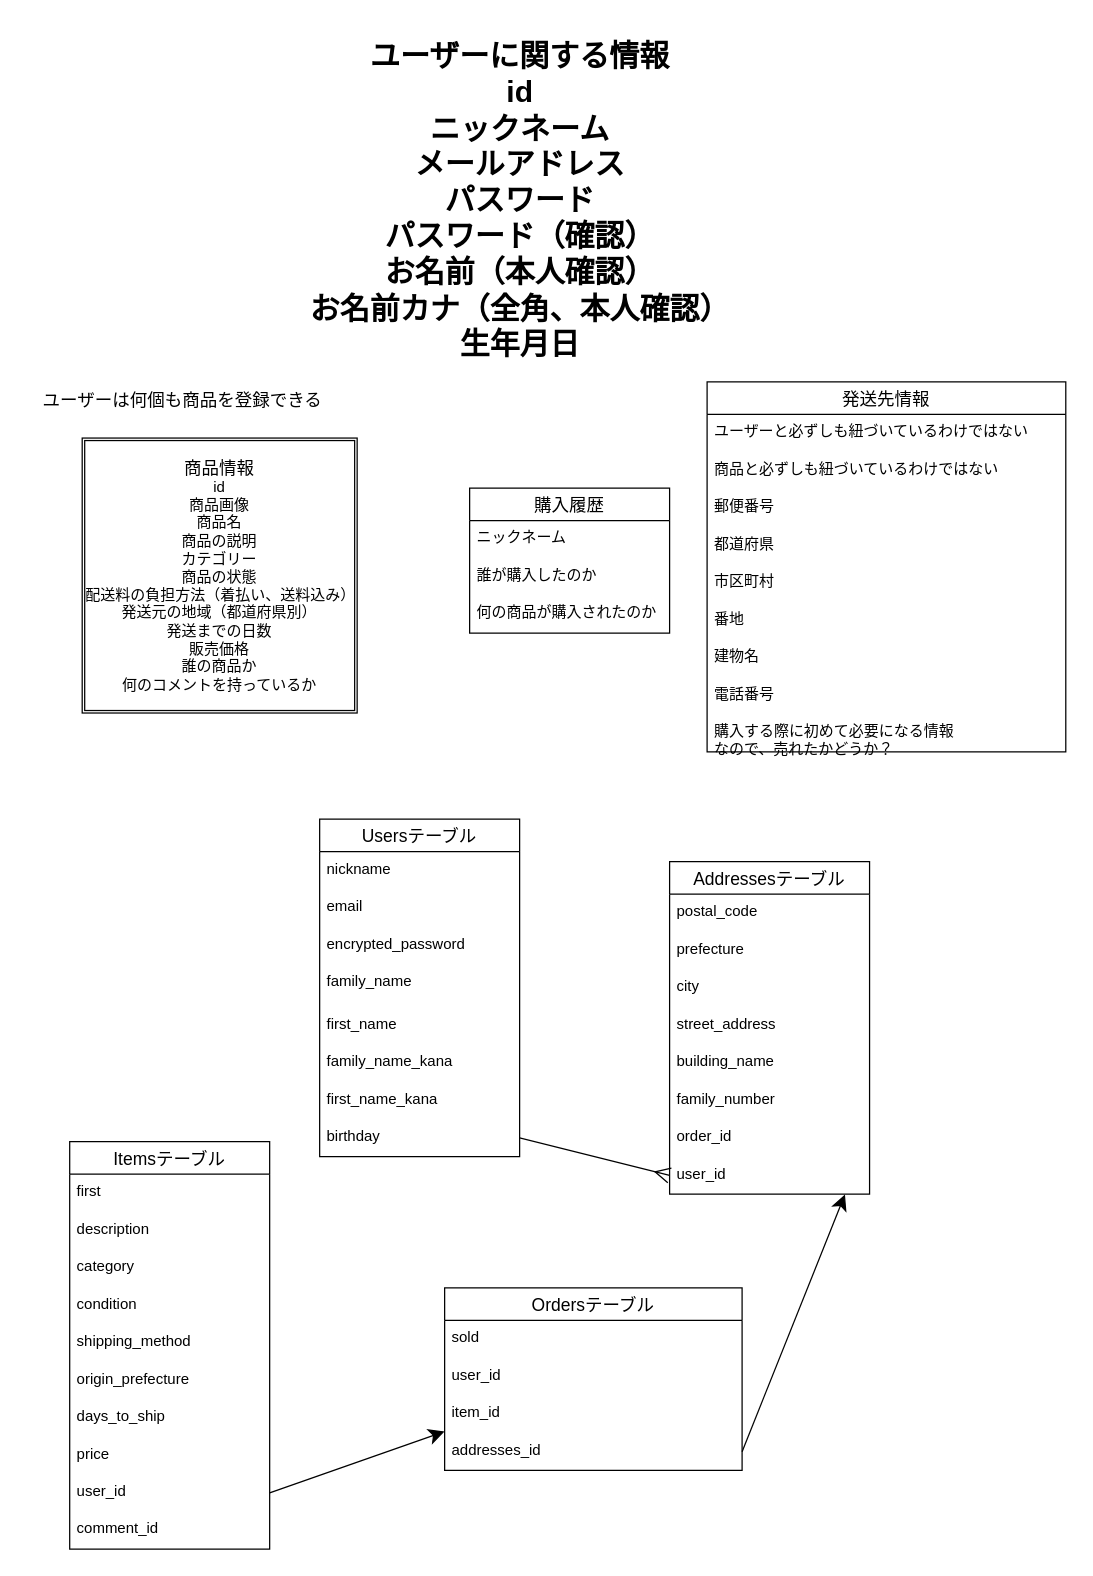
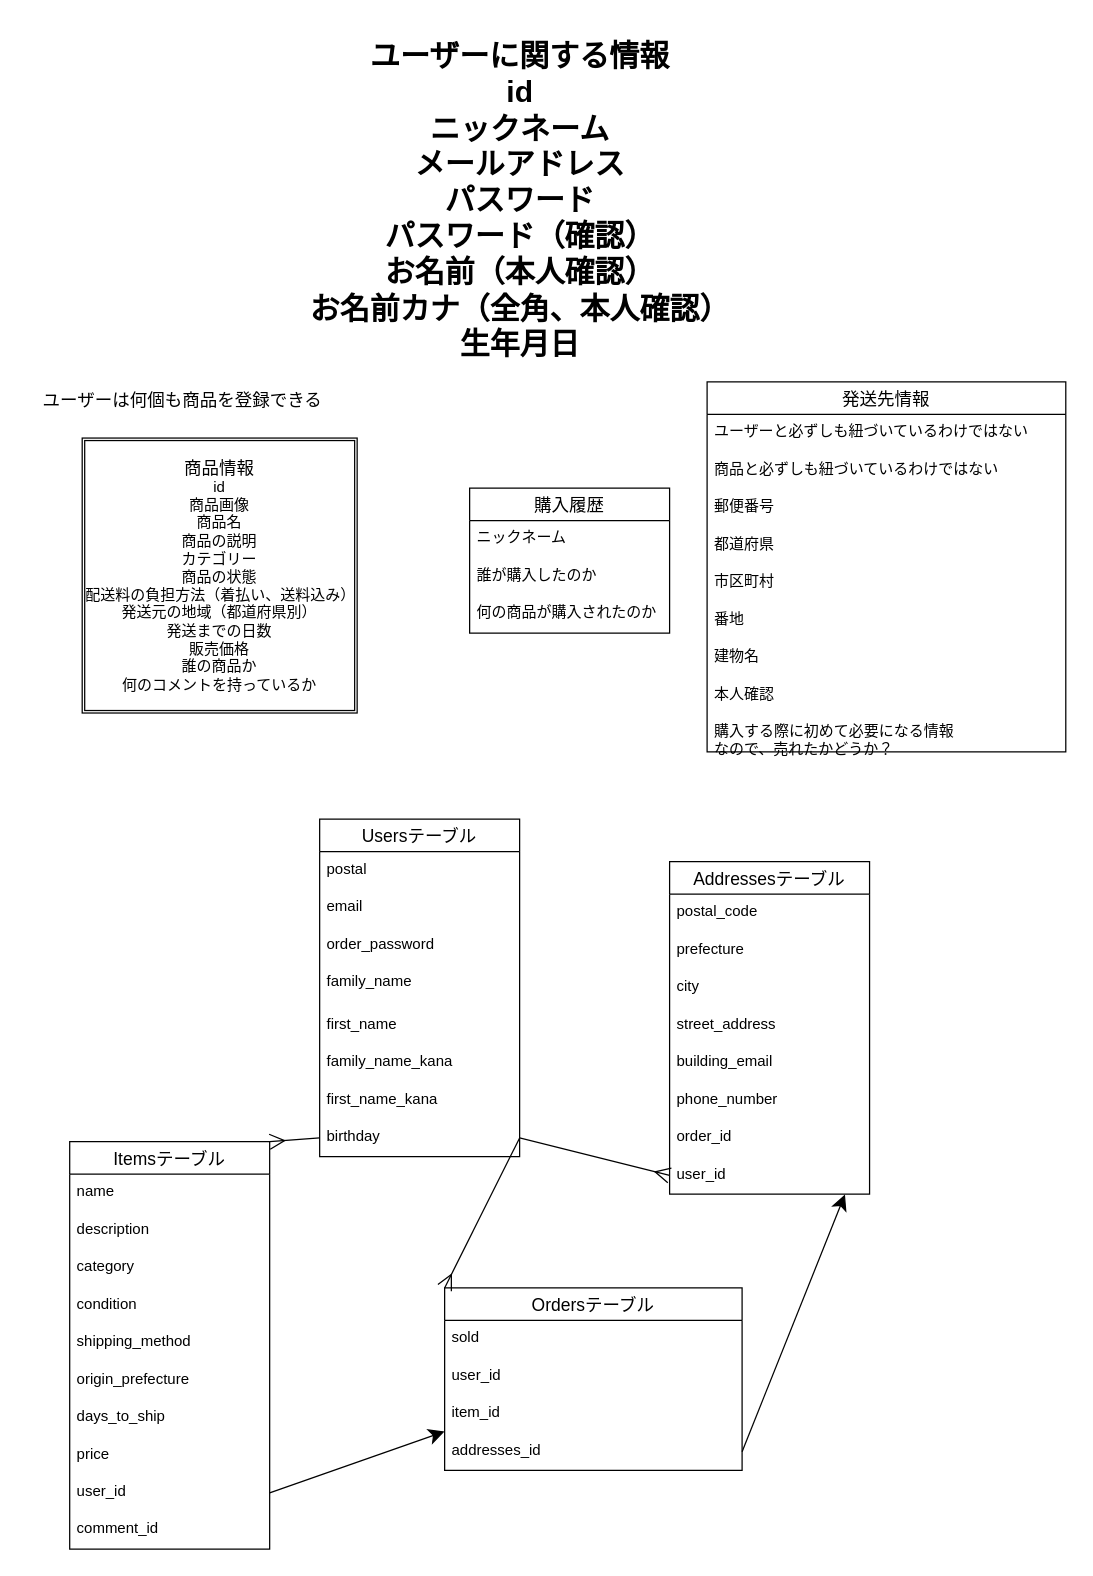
node "電話番号": label "電話番号" -> "本人確認"
node "nickname": label "nickname" -> "postal"
node "encrypted_password": label "encrypted_password" -> "order_password"
node "building_name": label "building_name" -> "building_email"
node "family_number": label "family_number" -> "phone_number"
edge "birthday" -> "Itemsテーブル": added
node "first": label "first" -> "name"
edge "birthday" -> "Ordersテーブル": added
